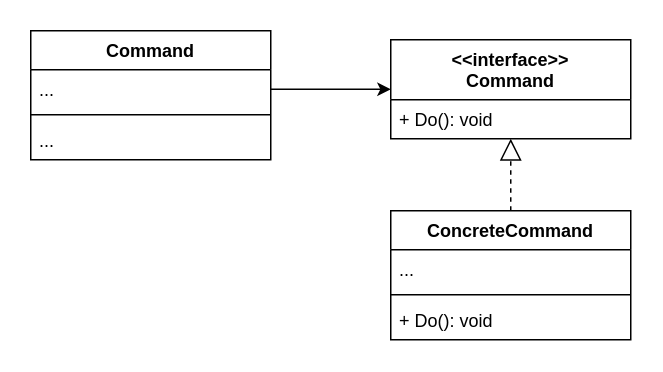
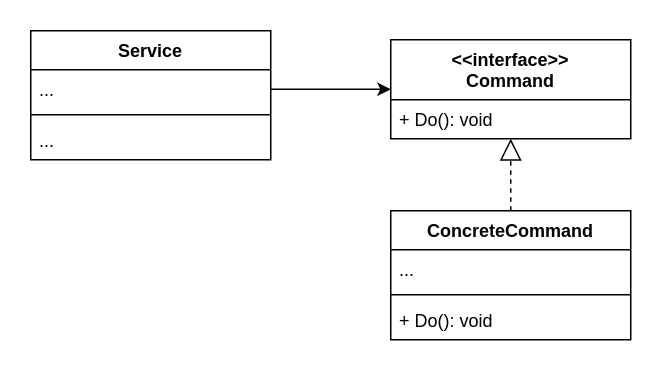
node "Command": label "Command" -> "Service"
